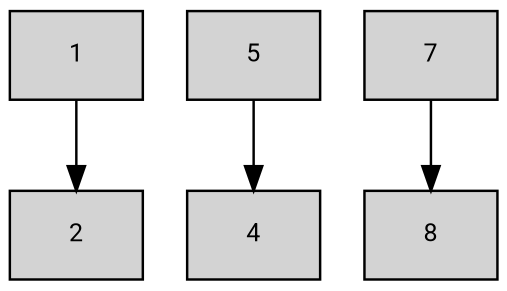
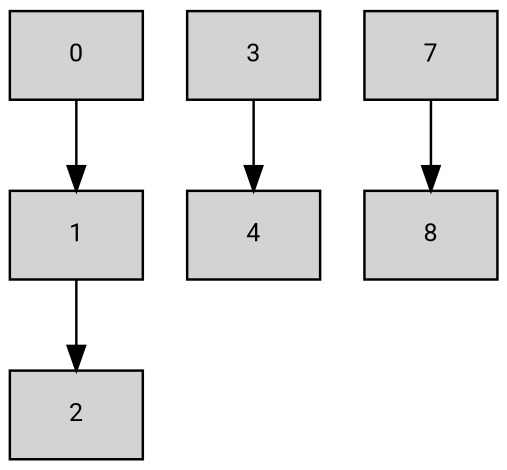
node "0": added
node "5": label "5" -> "3"
